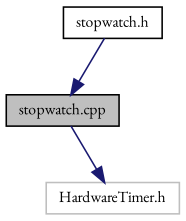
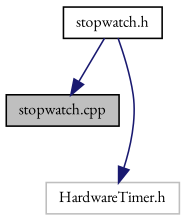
edge "stopwatch.cpp" -> "HardwareTimer.h": now "stopwatch.h" -> "HardwareTimer.h"
